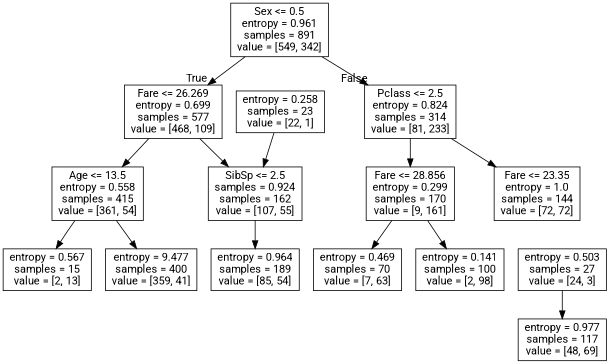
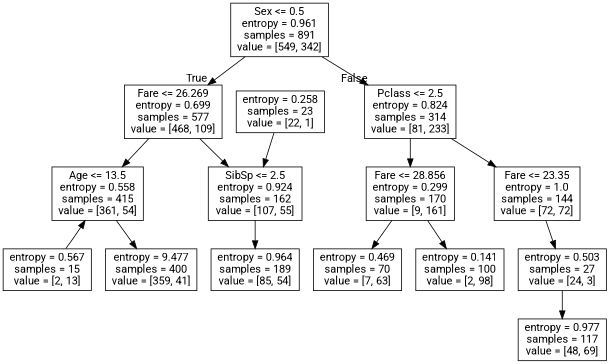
node "SibSp <= 2.5 samples = 0.924 samples = 162 value = [107, 55]": label "SibSp <= 2.5 samples = 0.924 samples = 162 value = [107, 55]" -> "SibSp <= 2.5 entropy = 0.924 samples = 162 value = [107, 55]"
edge "Age <= 13.5 entropy = 0.558 samples = 415 value = [361, 54]" -> "entropy = 0.567 samples = 15 value = [2, 13]": reversed
edge "Fare <= 23.35 entropy = 1.0 samples = 144 value = [72, 72]" -> "entropy = 0.503 samples = 27 value = [24, 3]": added
